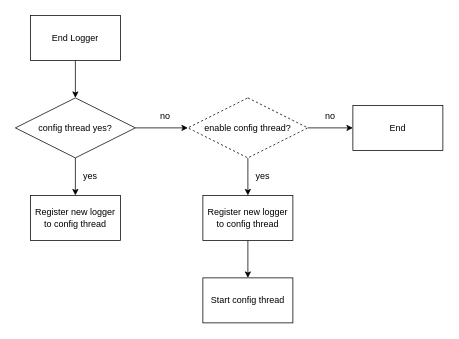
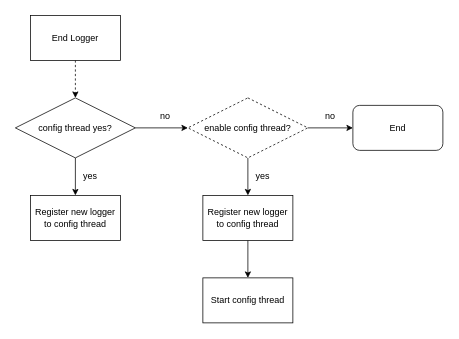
edge "End Logger" -> "config thread yes?": style solid -> dashed
node "End": shape rectangle -> rounded rectangle
